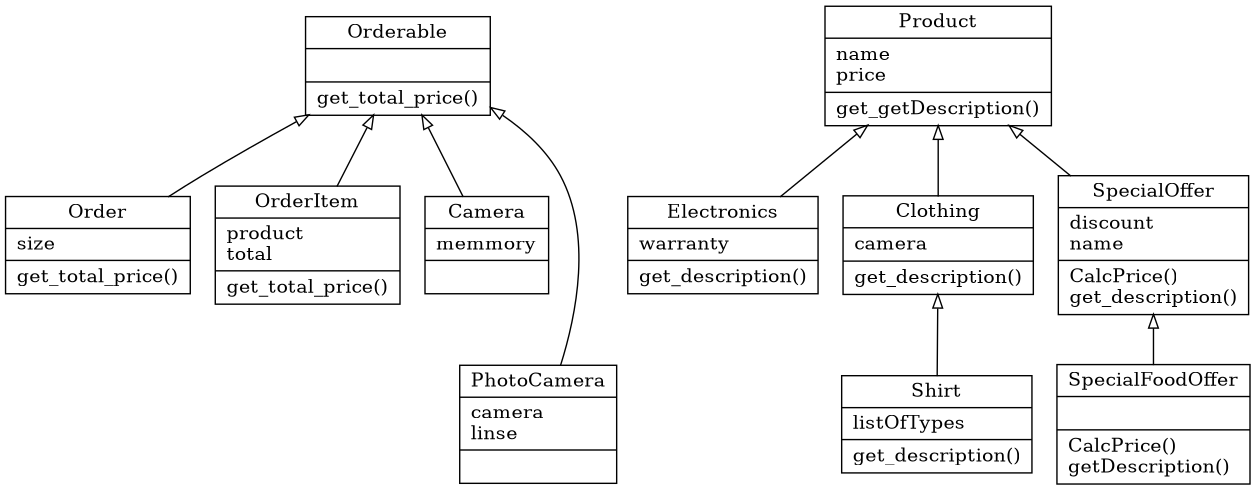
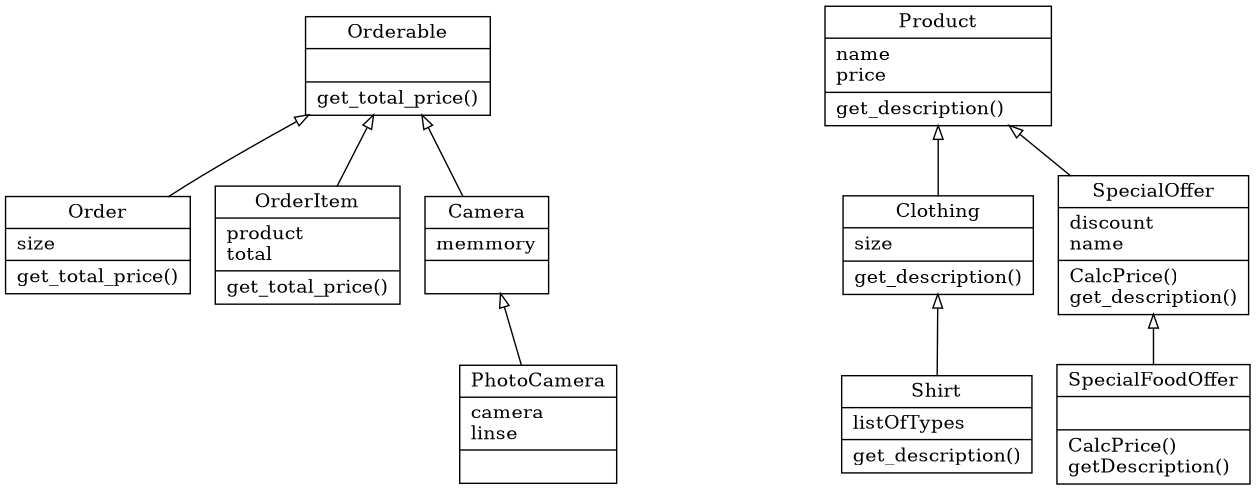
node "Product": text "get_getDescription()" -> "get_description()"
edge "PhotoCamera" -> "Orderable": now "PhotoCamera" -> "Camera"
node "Clothing": text "camera" -> "size"
node "Electronics": removed
